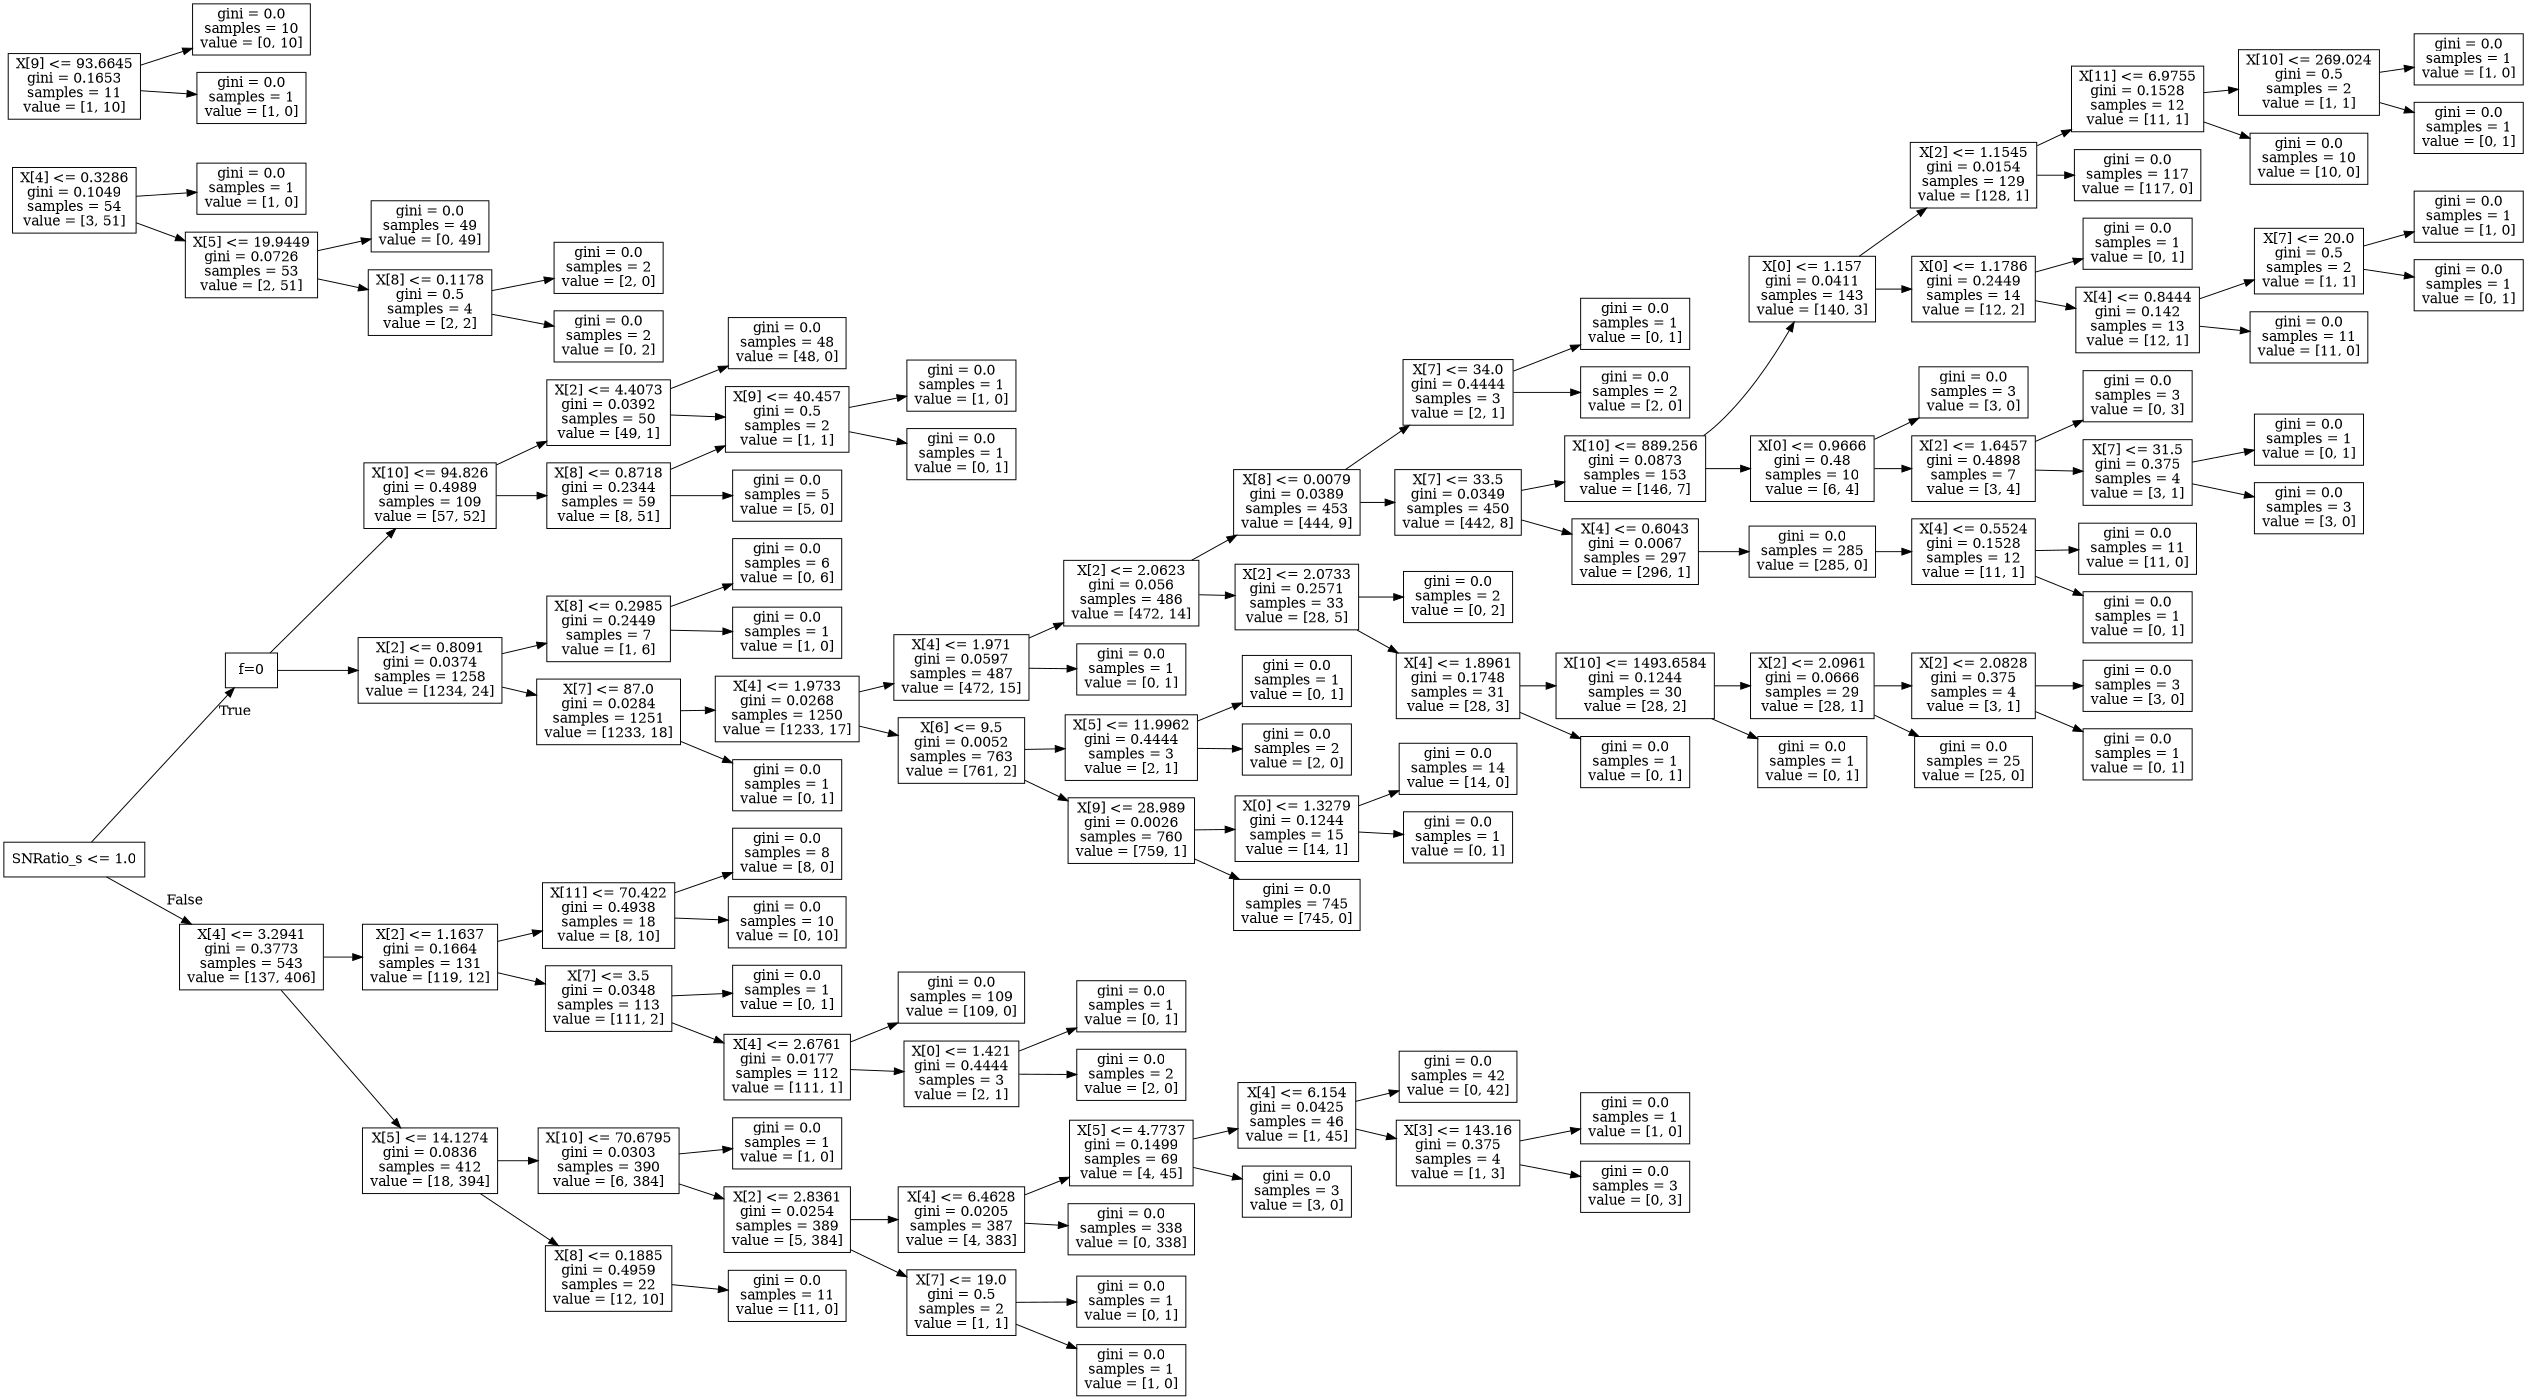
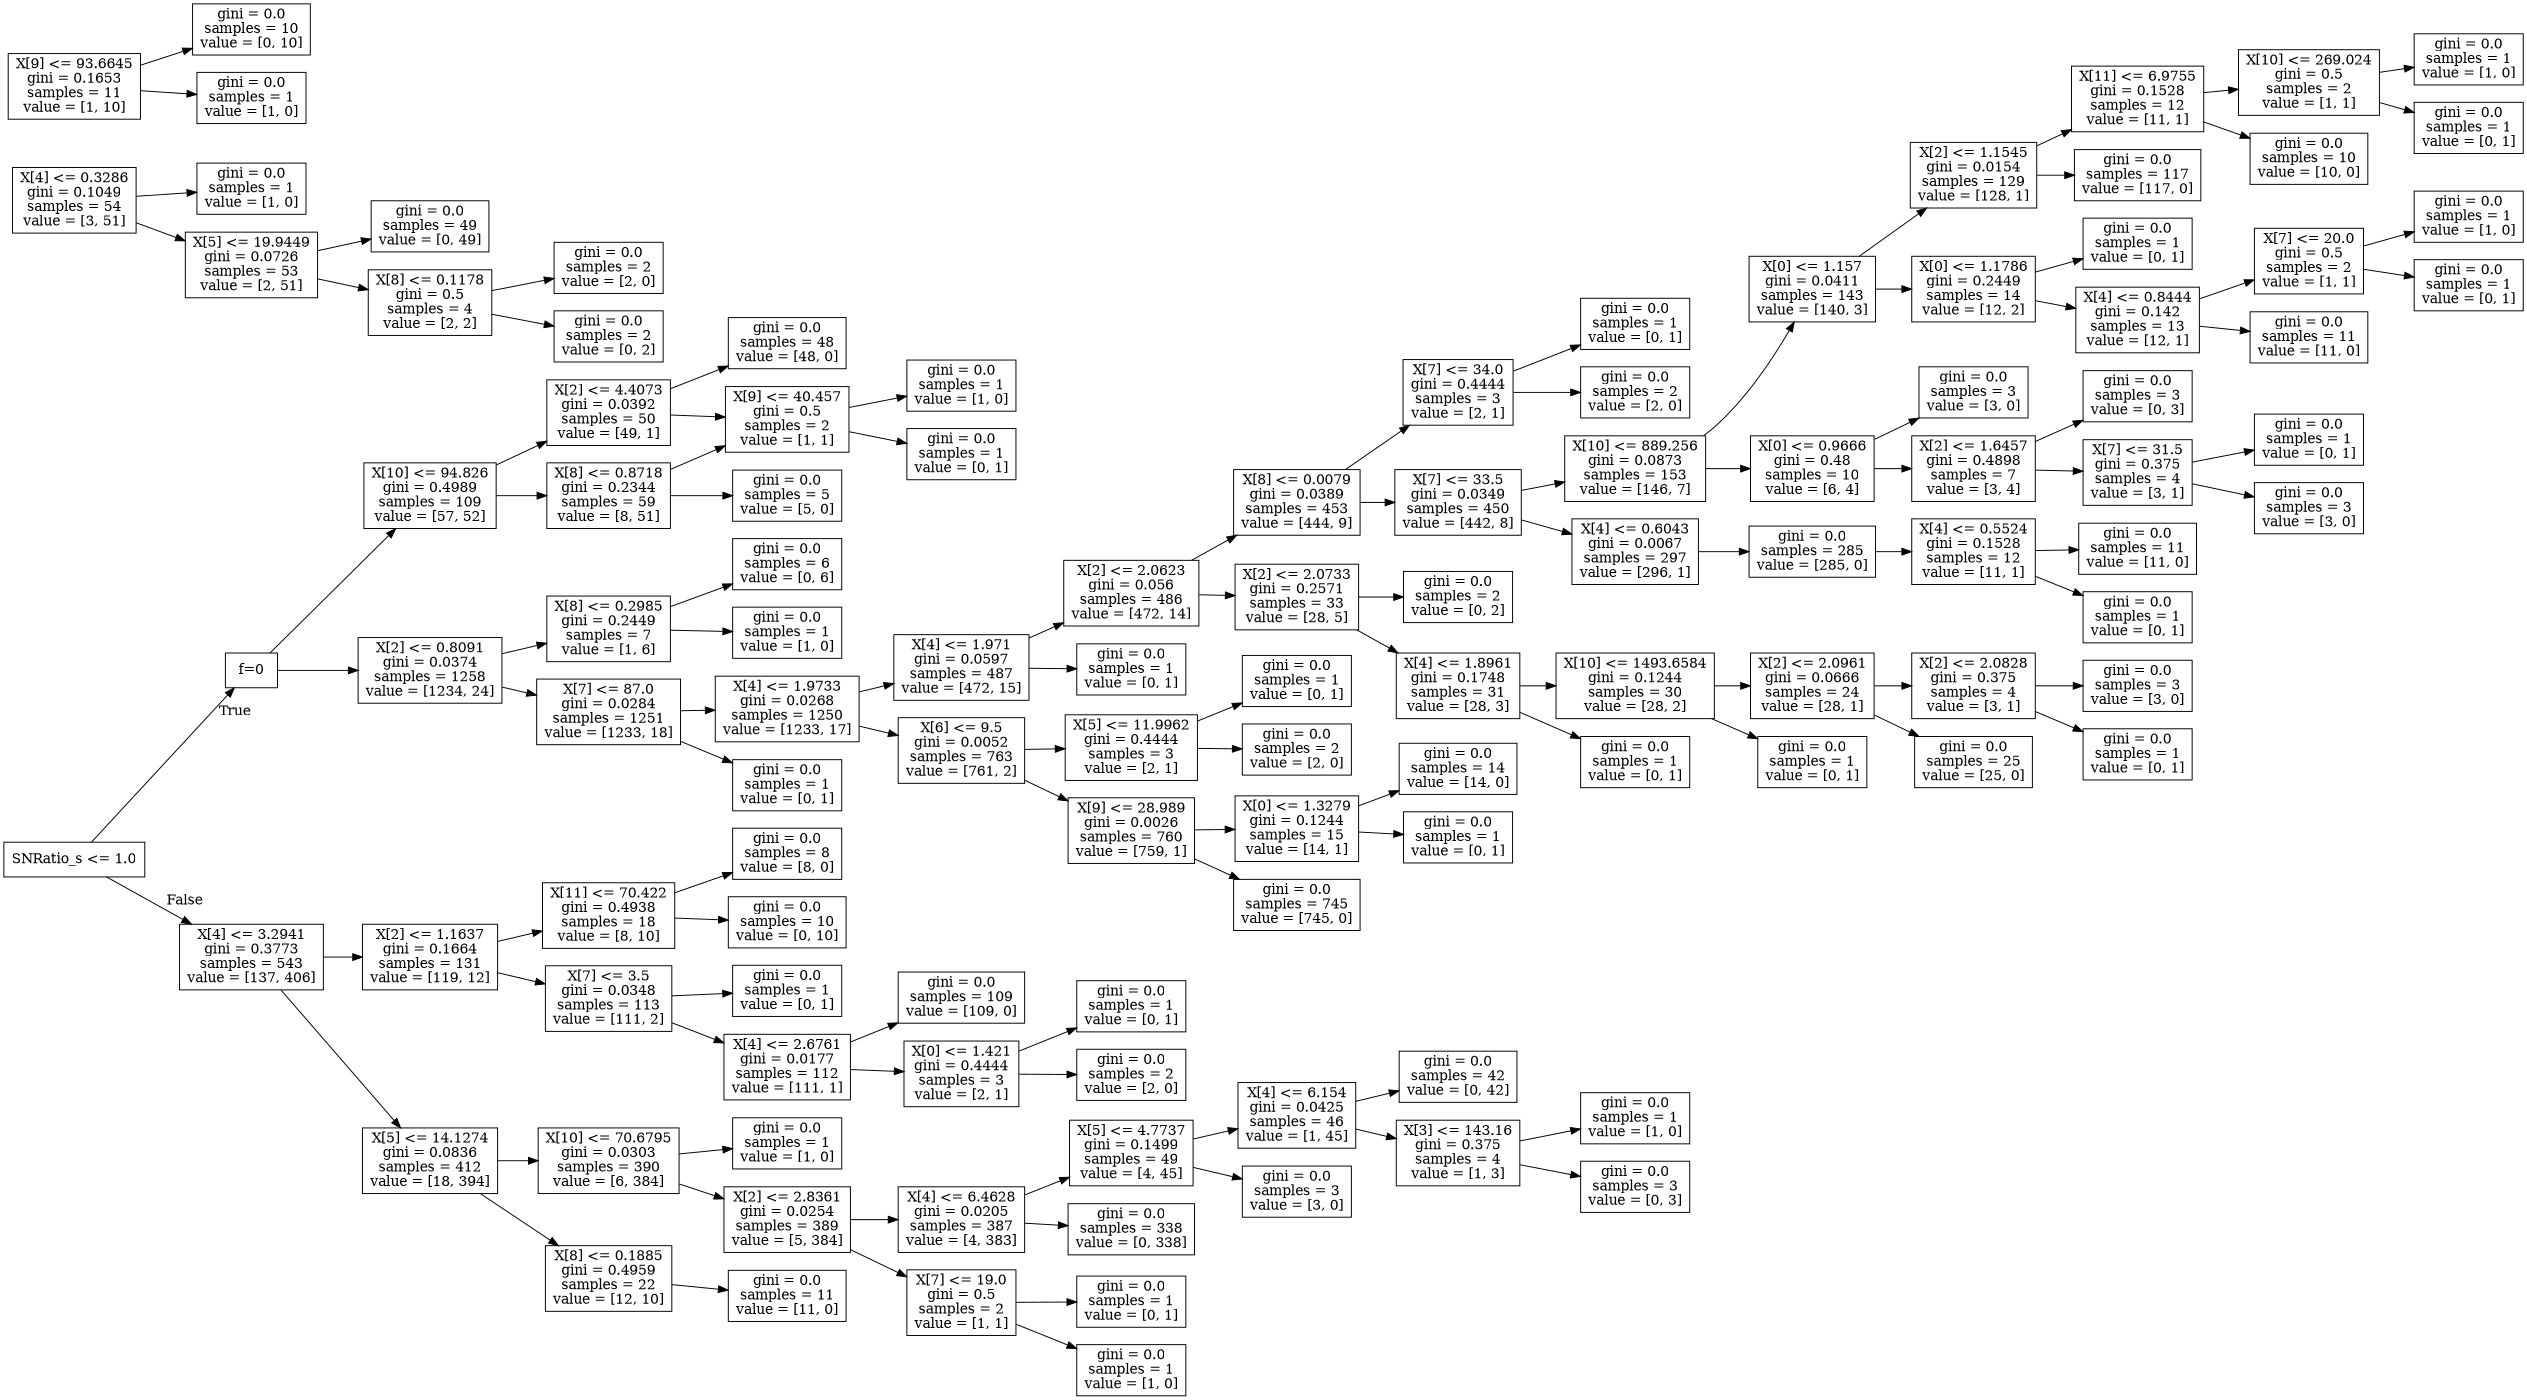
node "X[2] <= 2.0961 gini = 0.0666 samples = 29 value = [28, 1]": label "X[2] <= 2.0961 gini = 0.0666 samples = 29 value = [28, 1]" -> "X[2] <= 2.0961 gini = 0.0666 samples = 24 value = [28, 1]"
node "X[5] <= 4.7737 gini = 0.1499 samples = 69 value = [4, 45]": label "X[5] <= 4.7737 gini = 0.1499 samples = 69 value = [4, 45]" -> "X[5] <= 4.7737 gini = 0.1499 samples = 49 value = [4, 45]"
